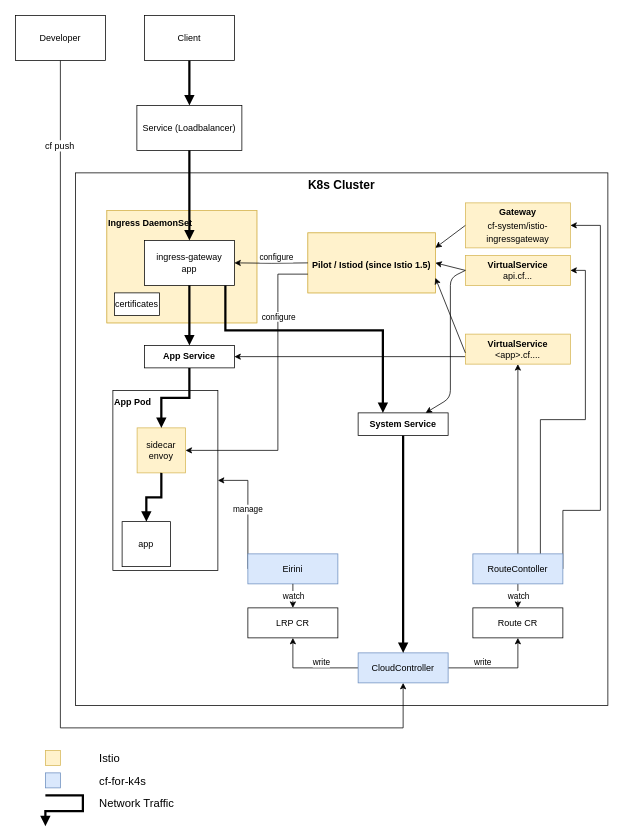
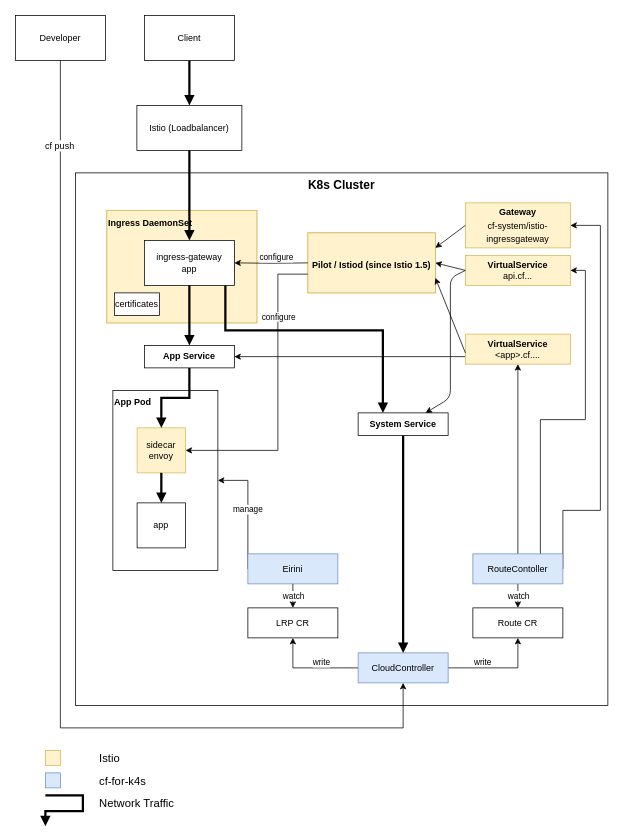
node "Service (Loadbalancer)": label "Service (Loadbalancer)" -> "Istio (Loadbalancer)"
node "app": moved (146, 544) -> (161, 525)
